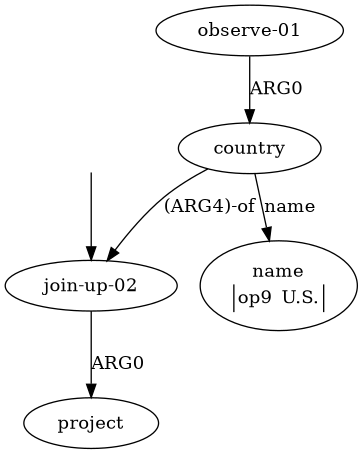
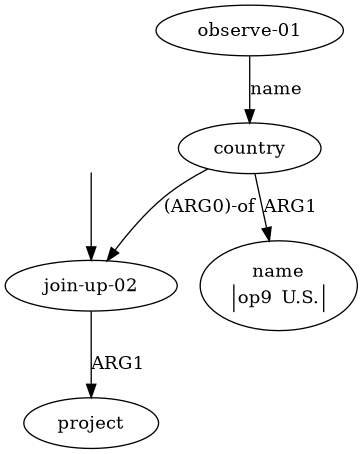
edge "observe-01" -> "country": label "ARG0" -> "name"
edge "country" -> "join-up-02": label "(ARG4)-of" -> "(ARG0)-of"
edge "country" -> "name": label "name" -> "ARG1"
edge "join-up-02" -> "project": label "ARG0" -> "ARG1"
